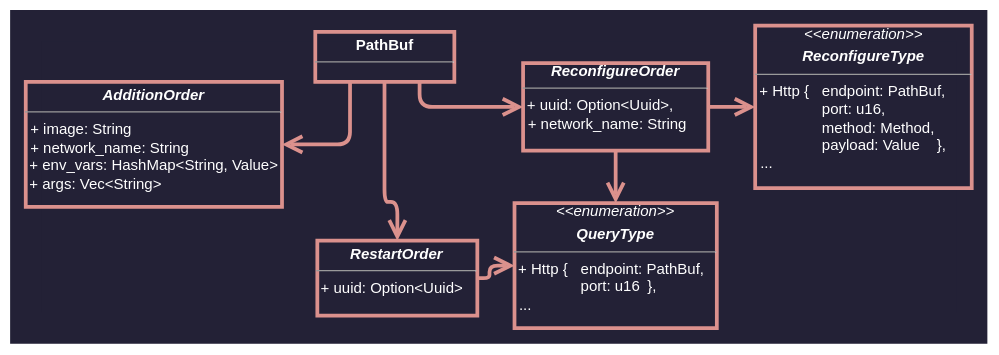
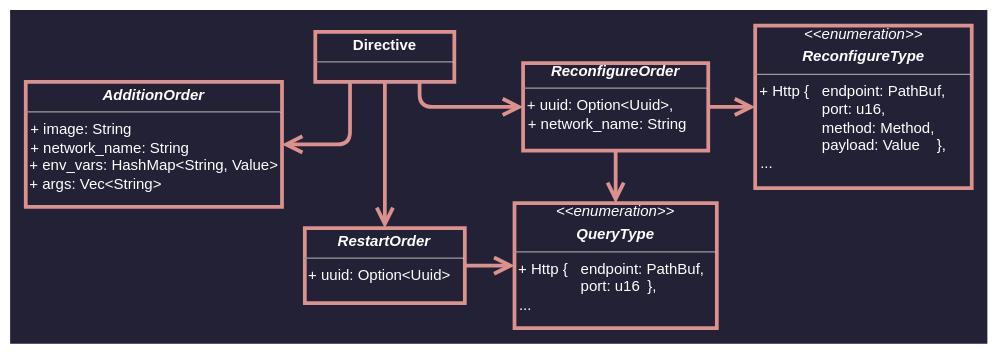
node "PathBuf": label "PathBuf" -> "Directive"
node "RestartOrder + uuid: Option<Uuid>": moved (397, 278) -> (385, 266)
